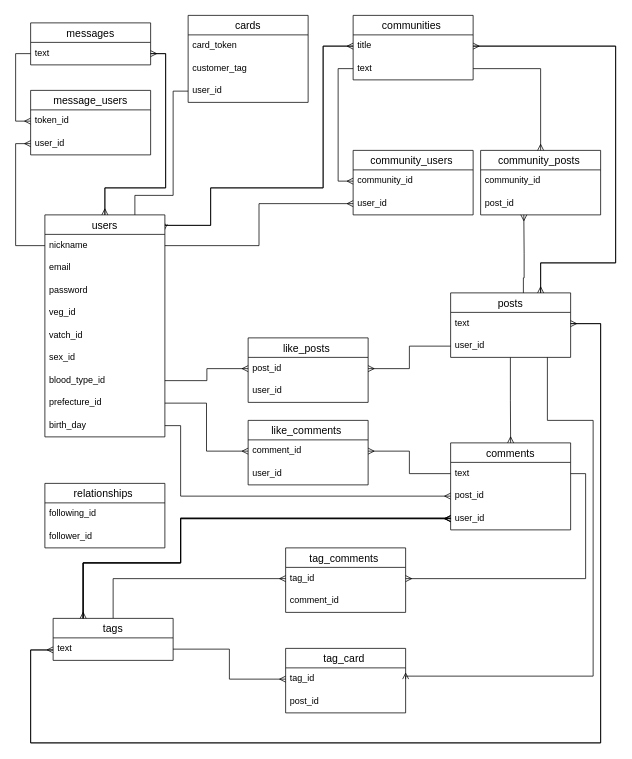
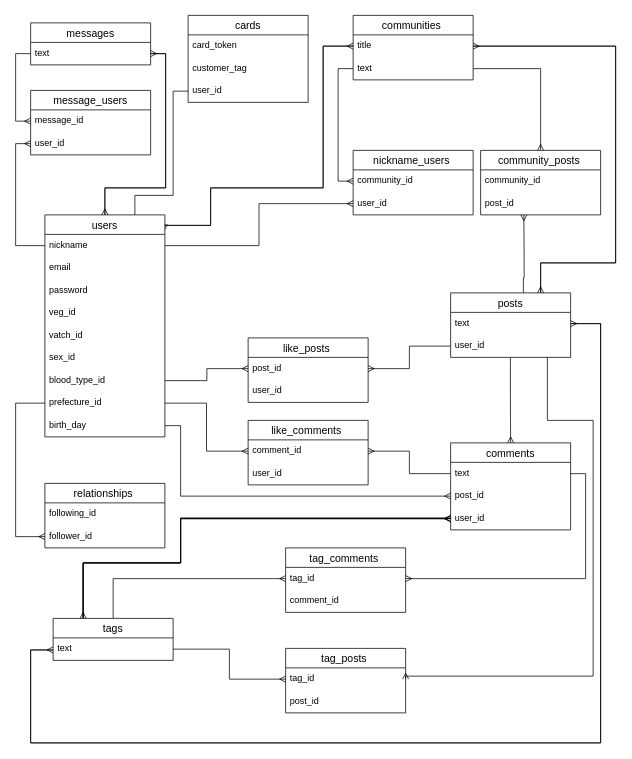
node "token_id": label "token_id" -> "message_id"
node "community_users": label "community_users" -> "nickname_users"
edge "prefecture_id" -> "follower_id": added
node "tag_card": label "tag_card" -> "tag_posts"
